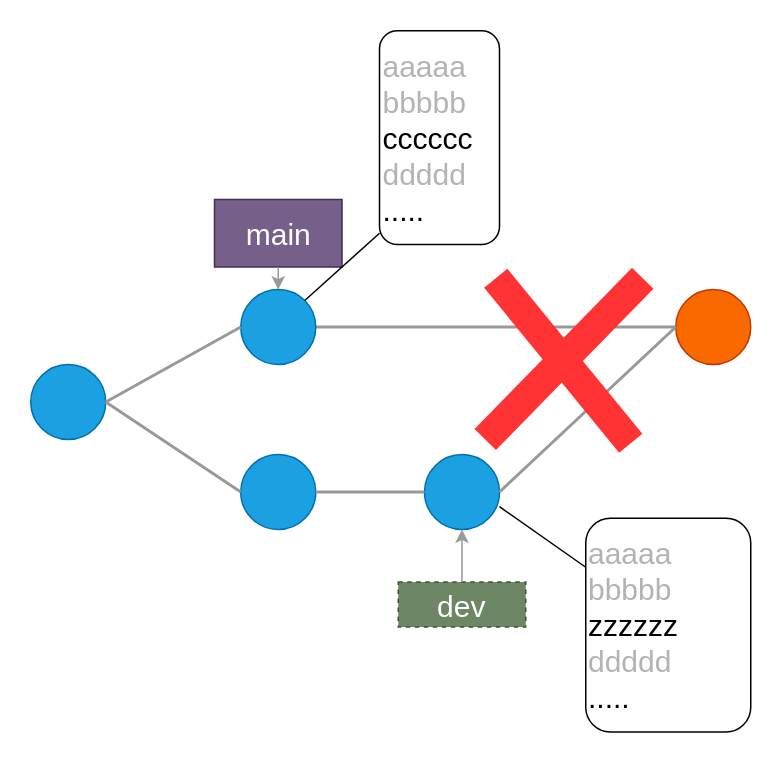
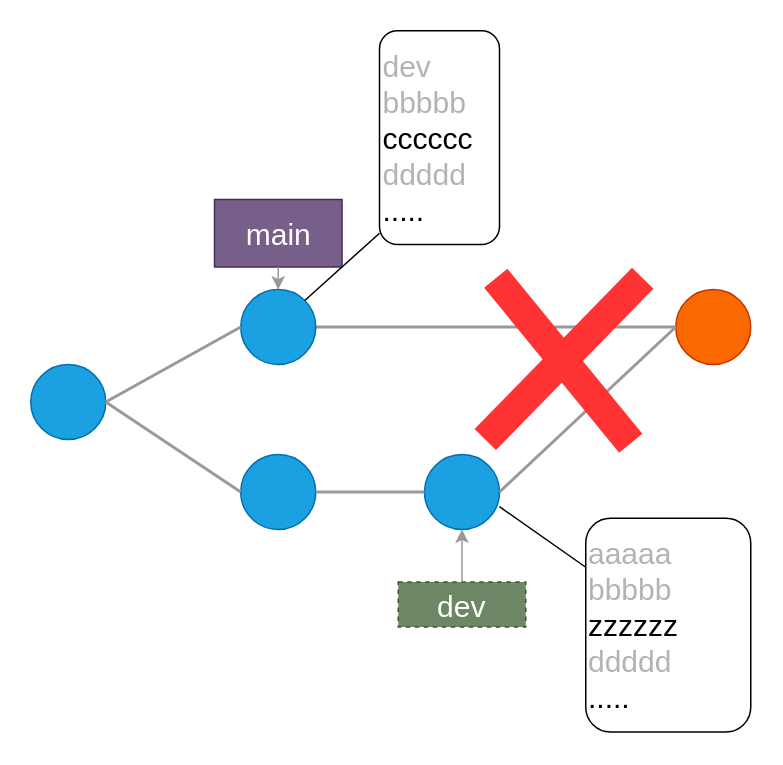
node "aaaaa bbbbb cccccc ddddd .....": label "aaaaa bbbbb cccccc ddddd ....." -> "dev bbbbb cccccc ddddd ....."
